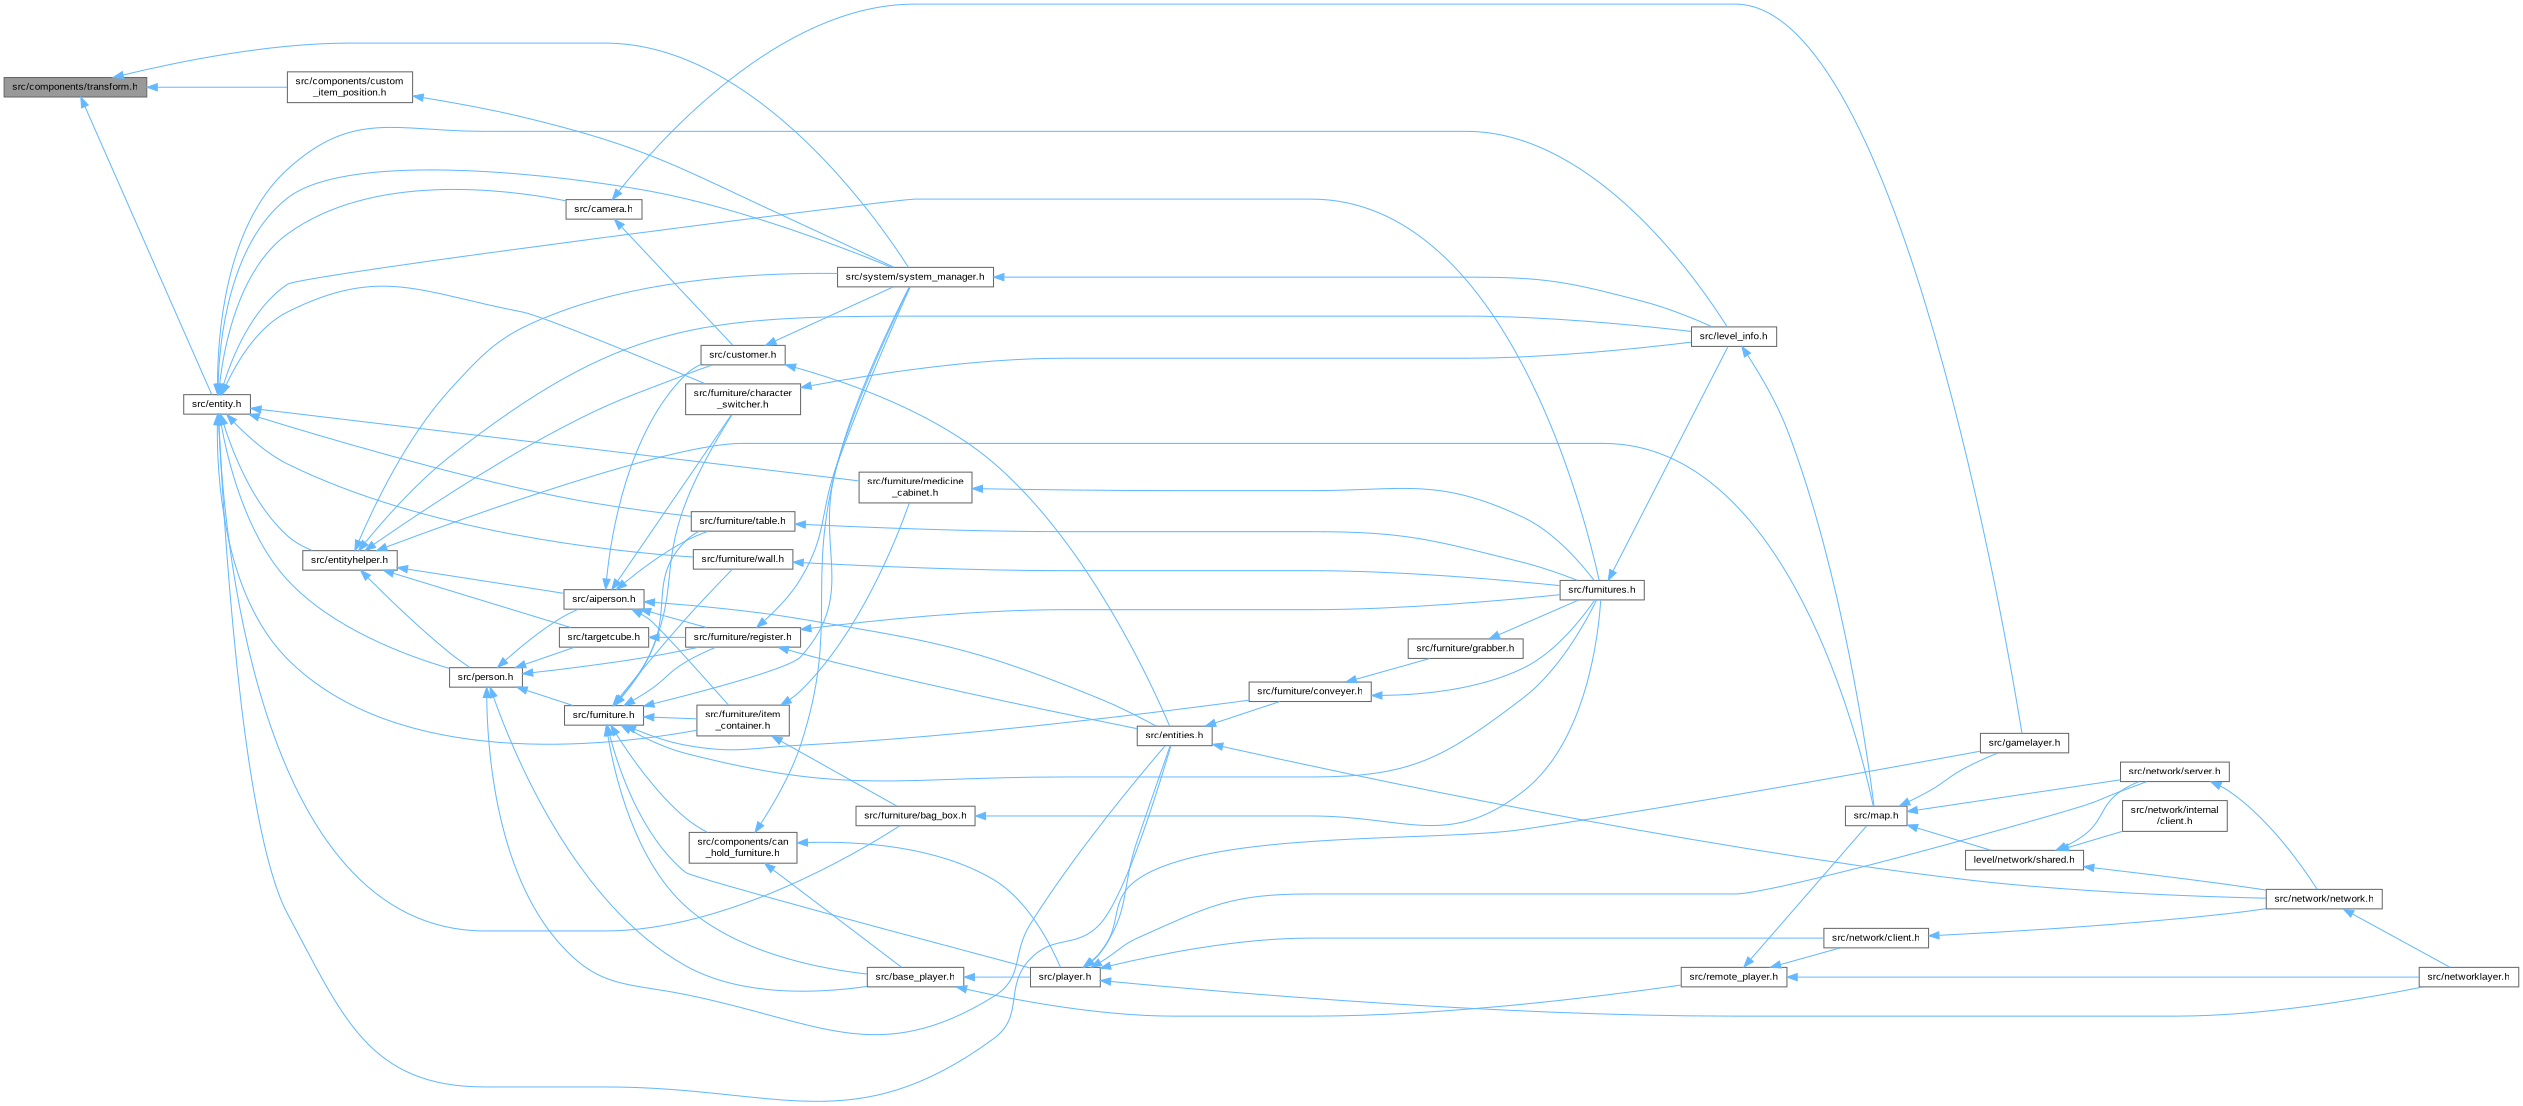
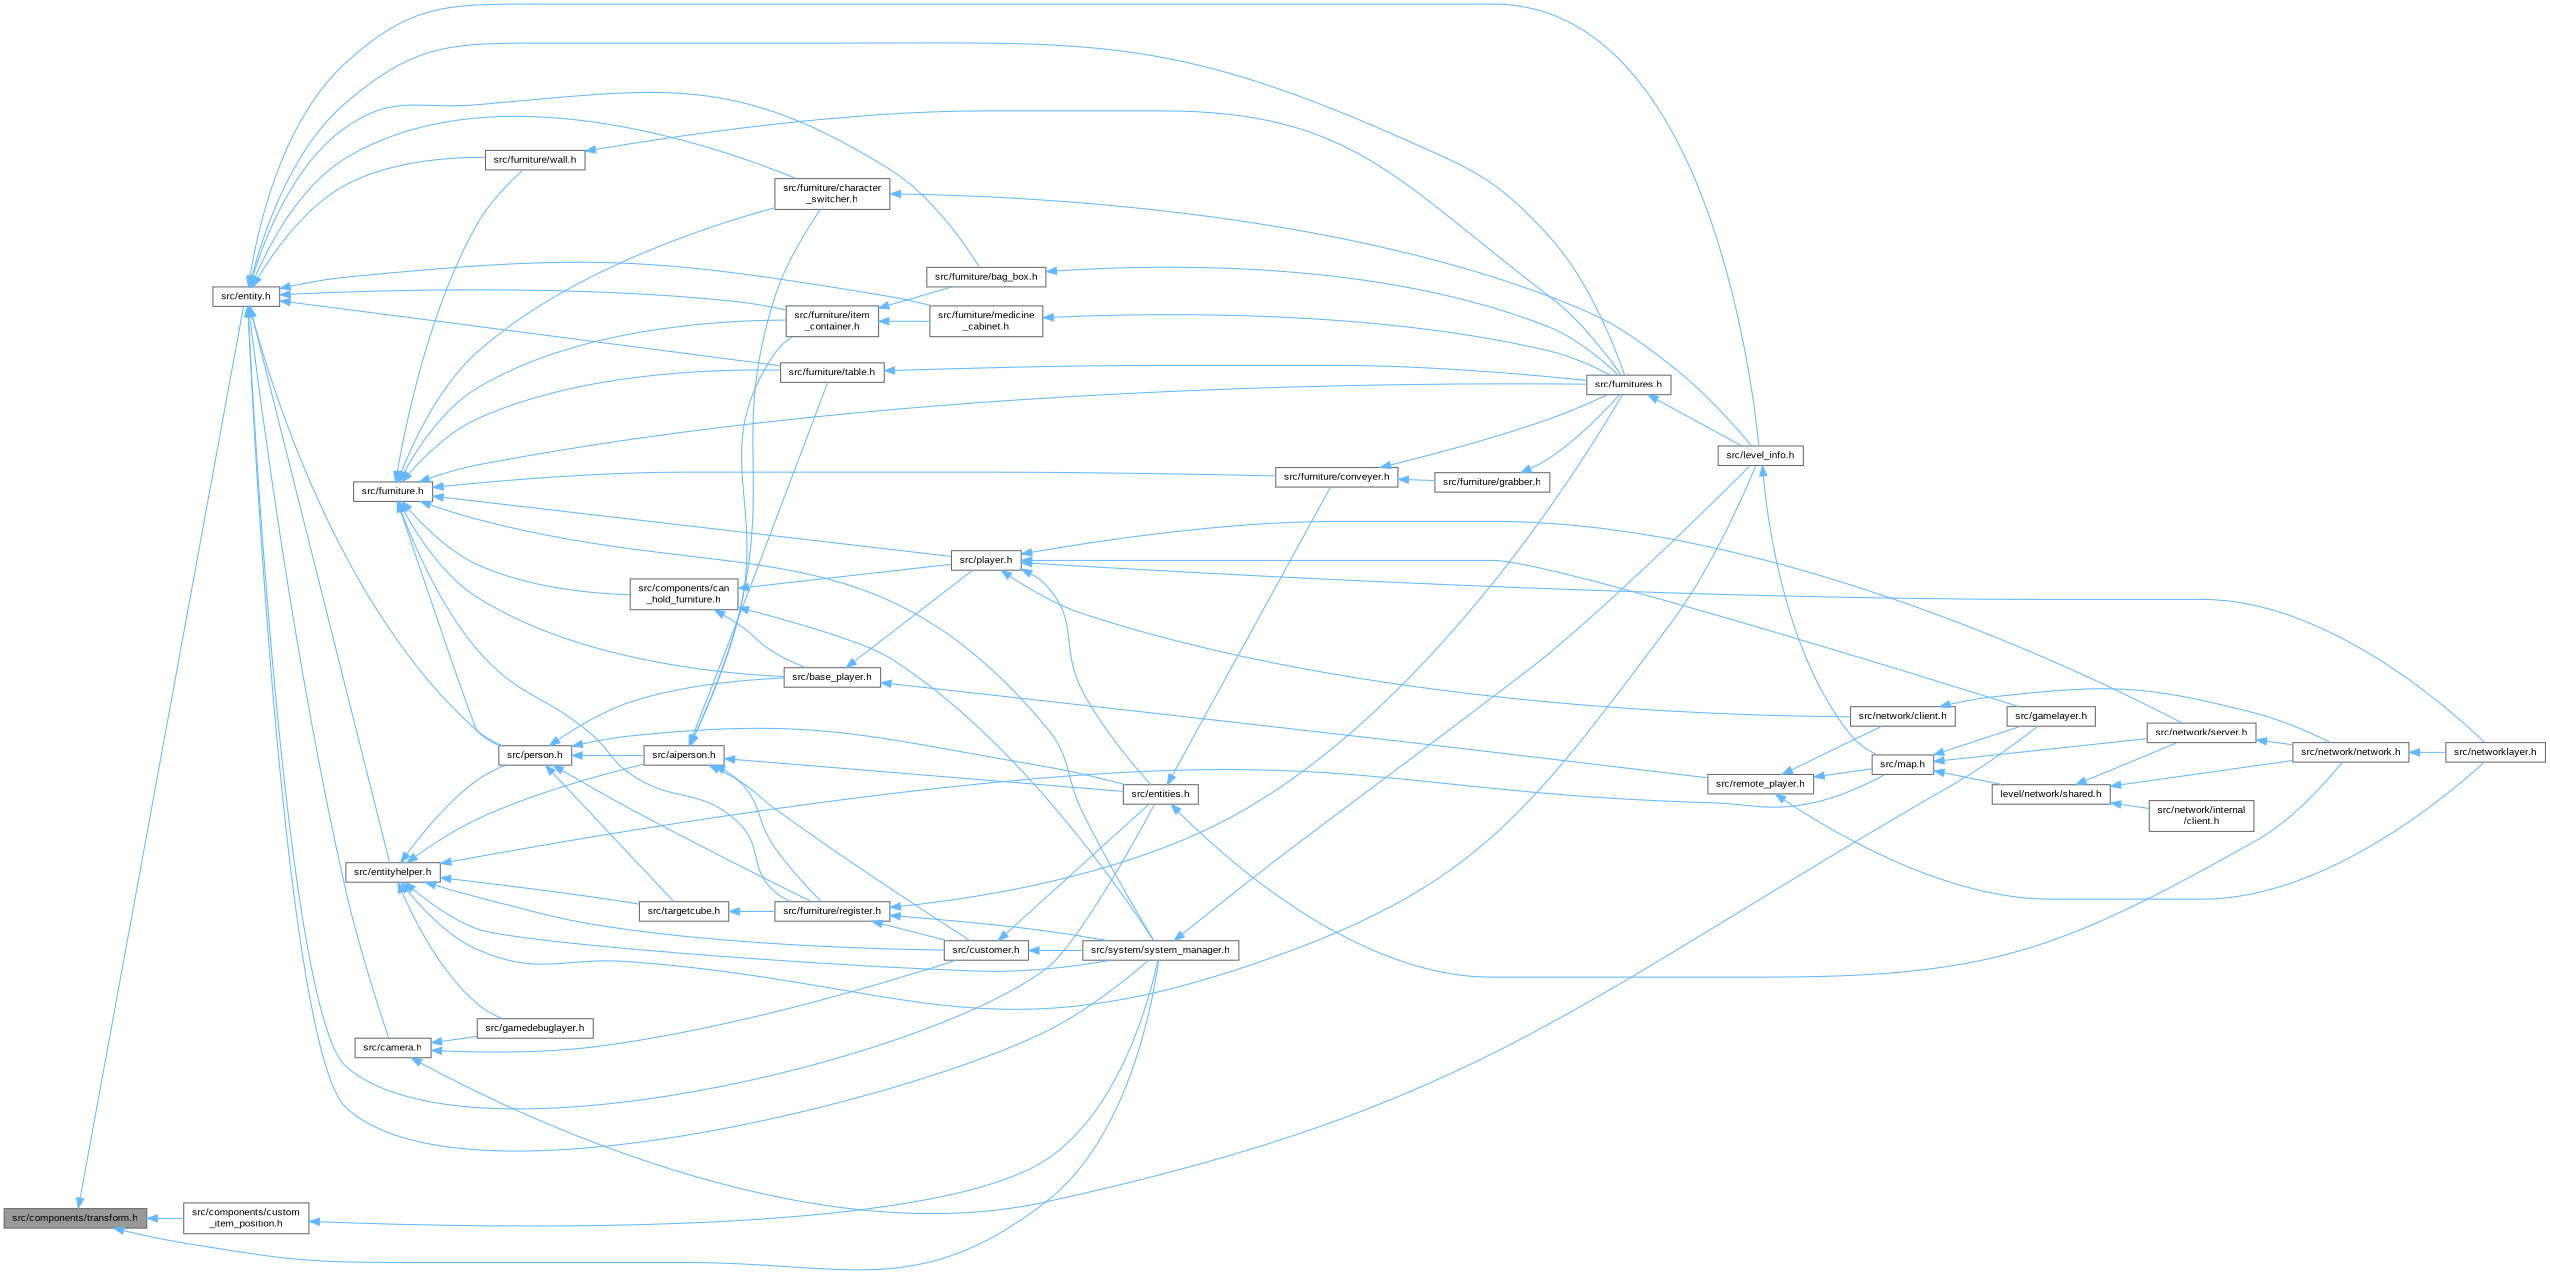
edge "src/entities.h" -> "src/furniture/register.h": now "src/customer.h" -> "src/furniture/register.h"
edge "src/furniture.h" -> "src/person.h": reversed
node "src/gamedebuglayer.h": added
